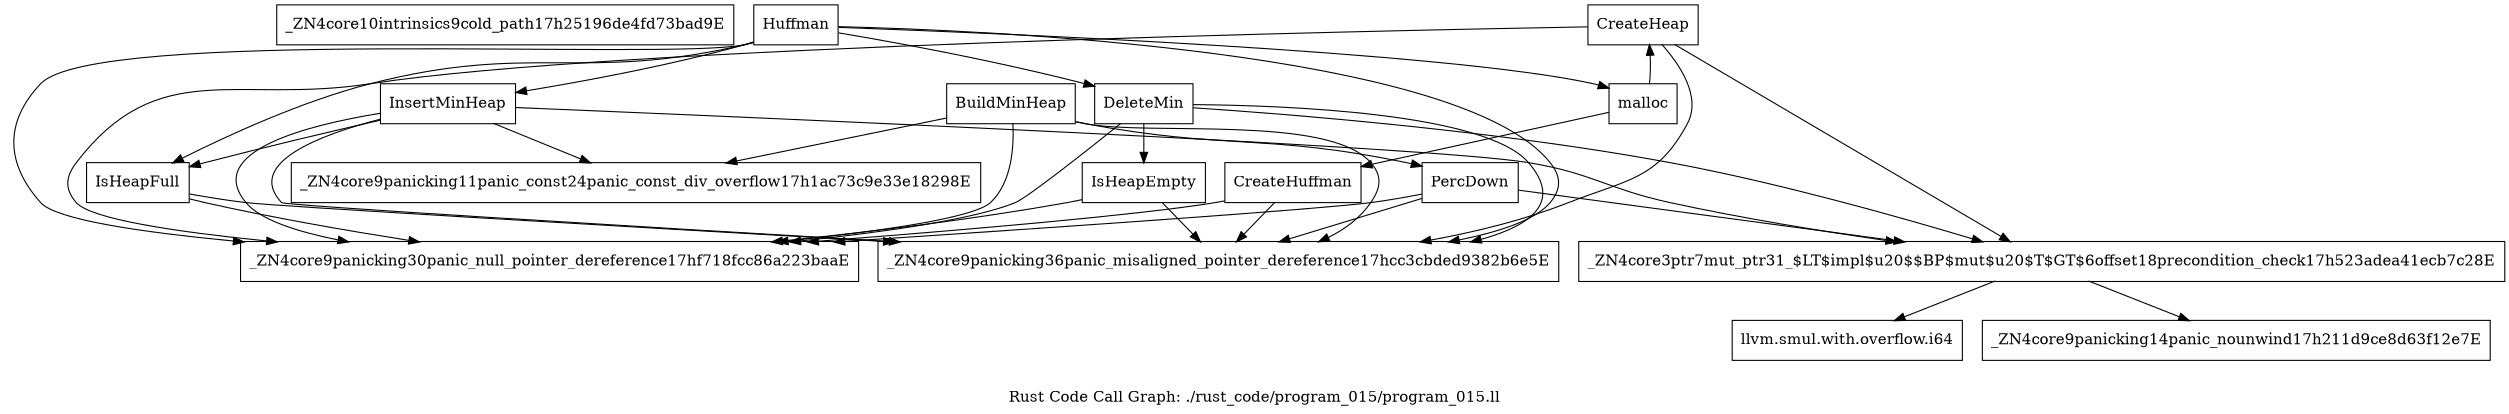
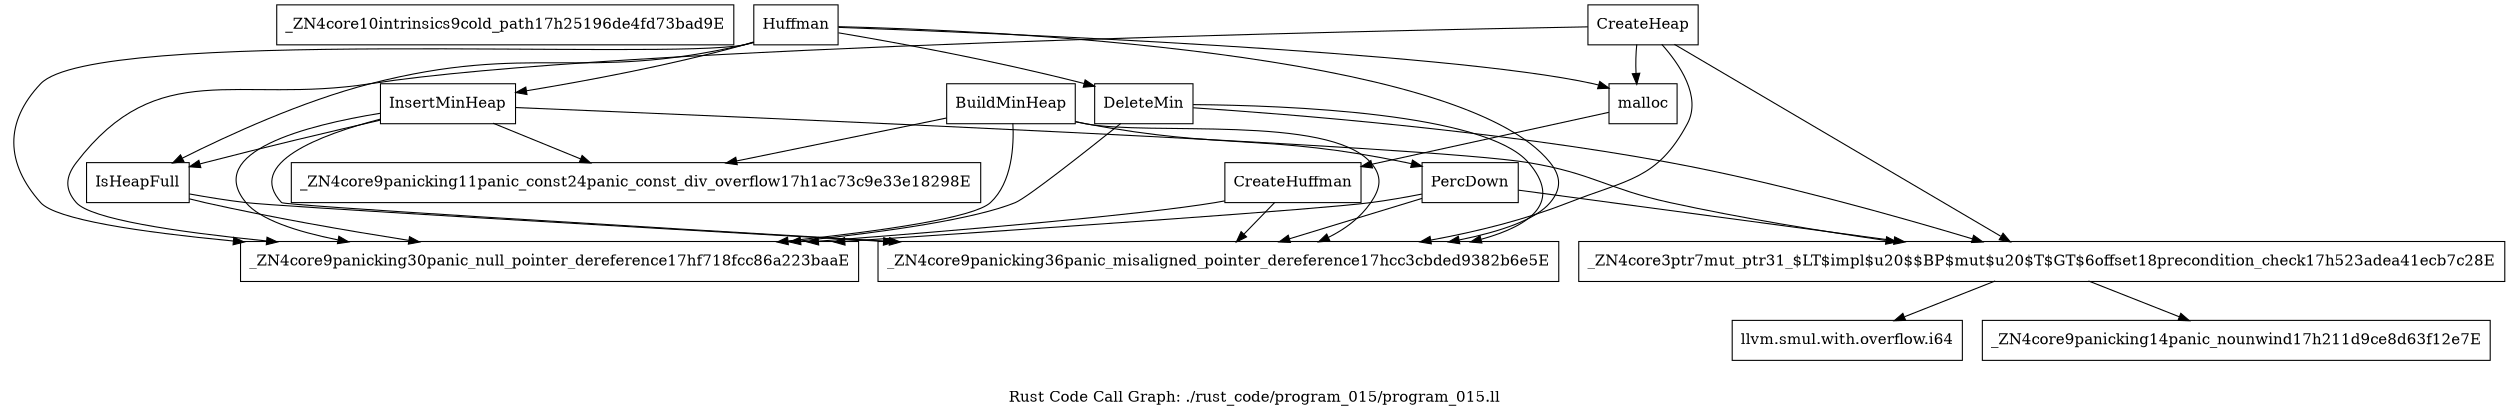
edge "malloc" -> "CreateHeap": reversed
node "IsHeapEmpty": removed
